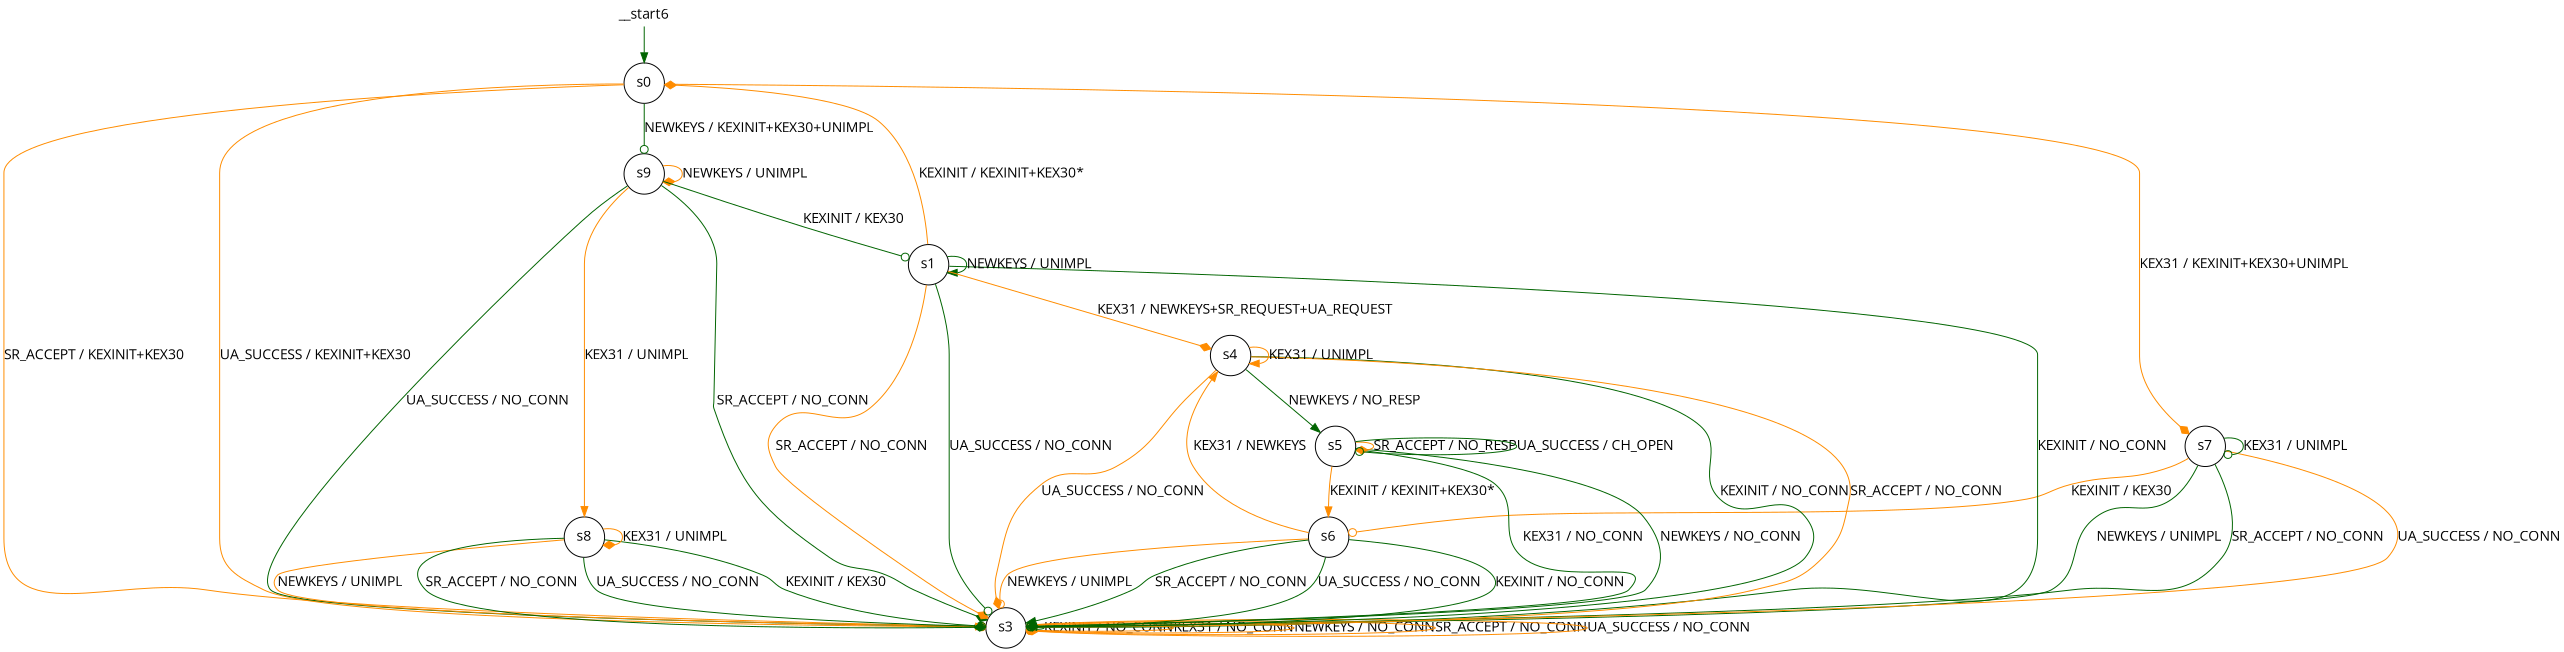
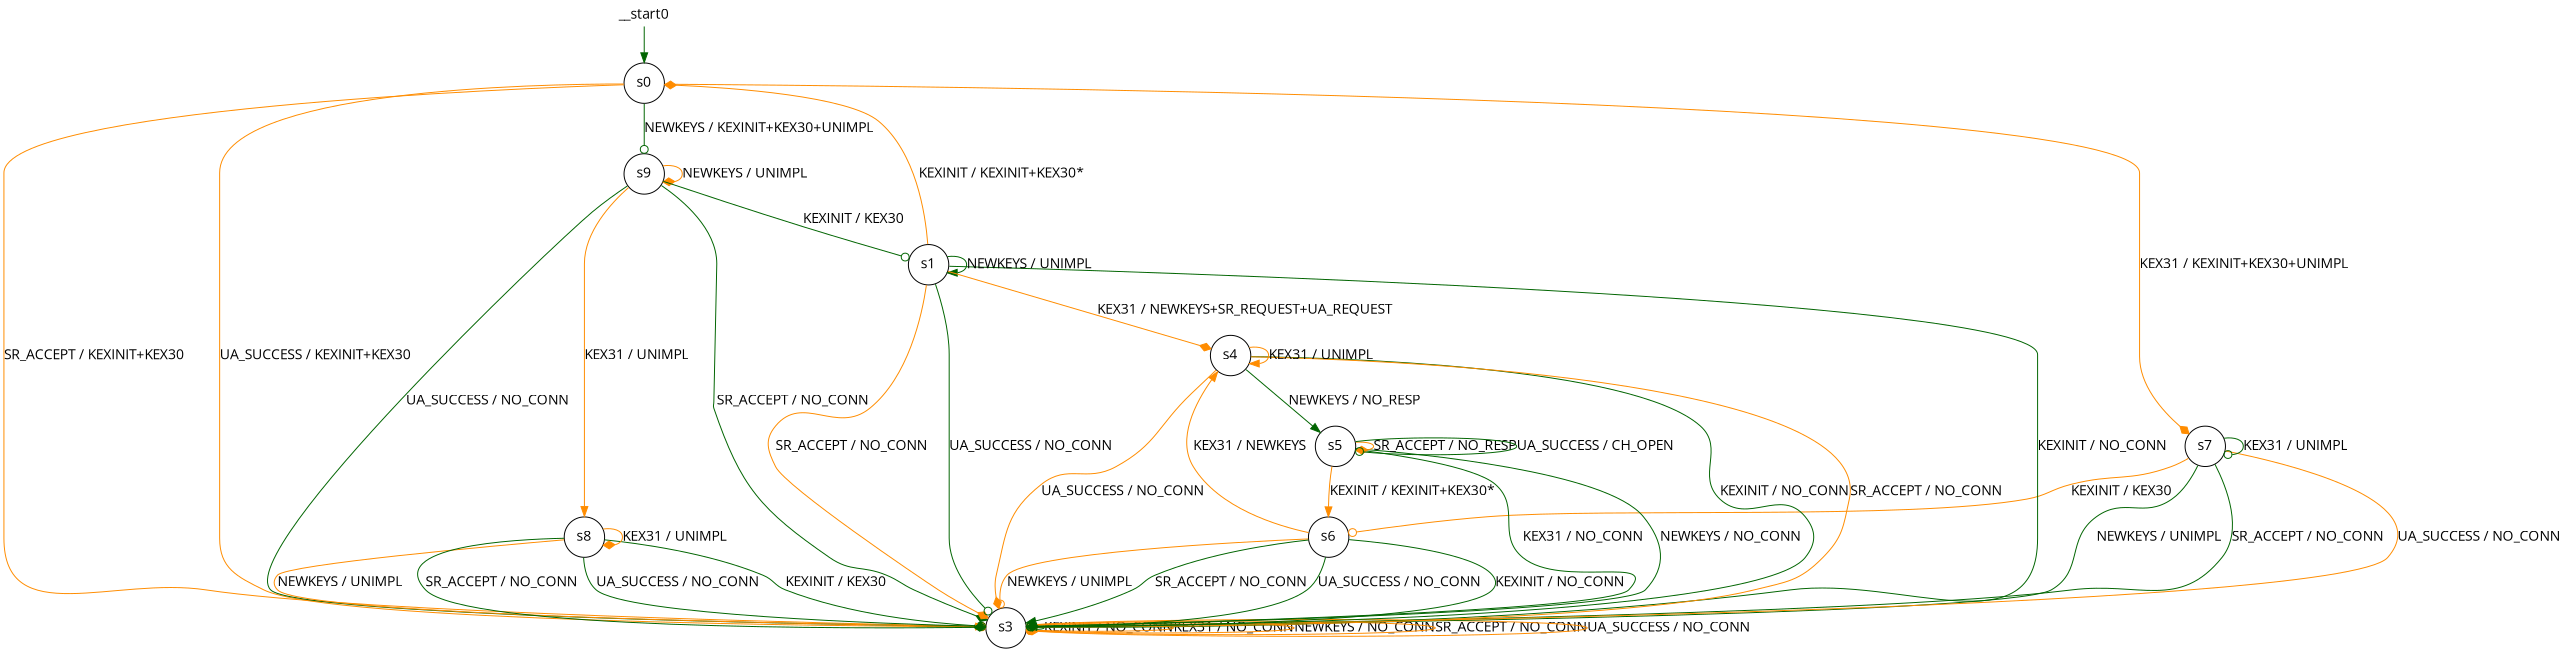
node "__start6": label "__start6" -> "__start0"
